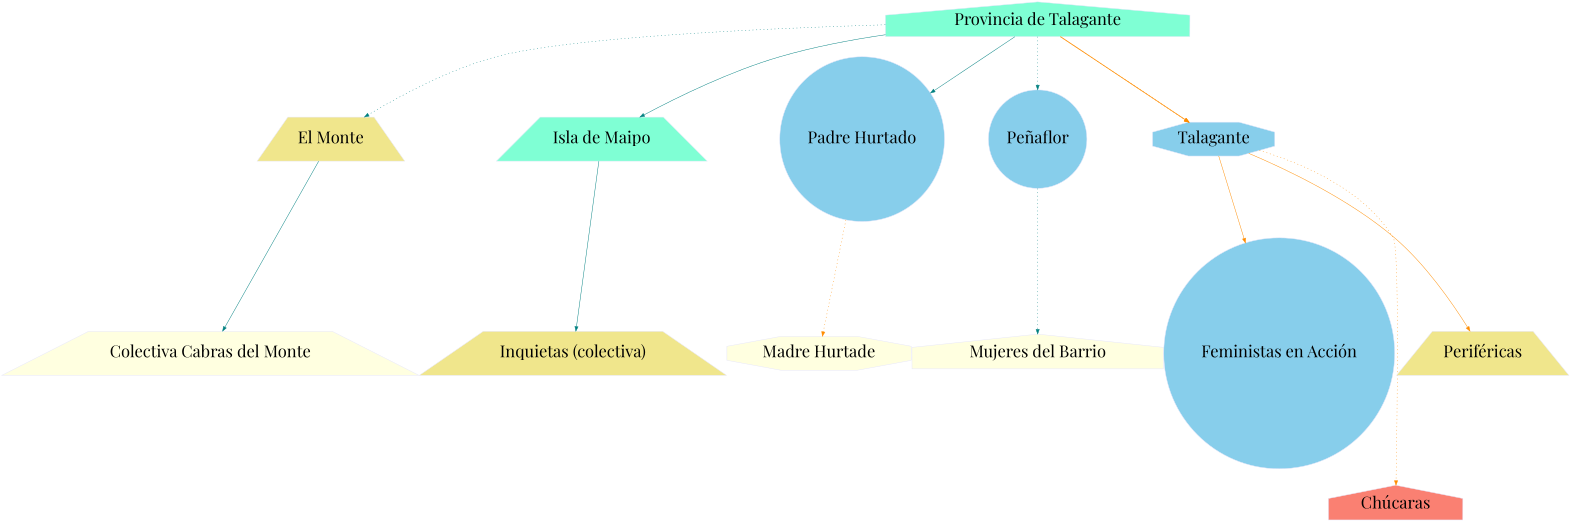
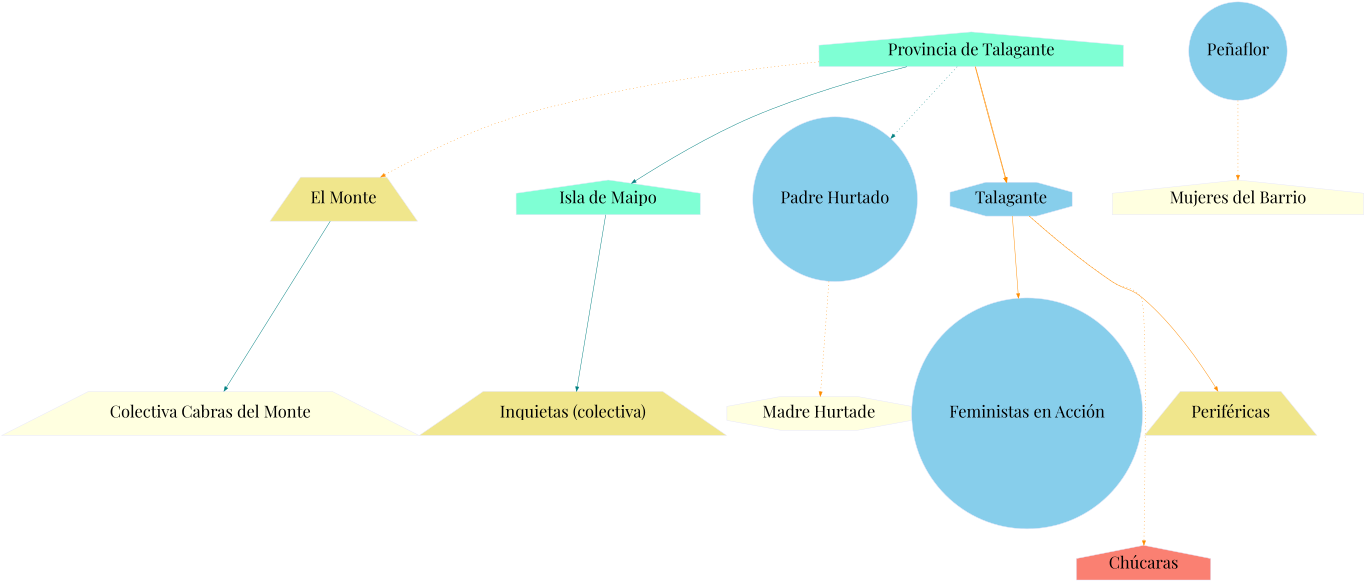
edge "Provincia de Talagante" -> "El Monte": color teal -> darkorange
edge "Provincia de Talagante" -> "Peñaflor": removed
edge "Provincia de Talagante" -> "Padre Hurtado": style solid -> dotted
node "Isla de Maipo": shape trapezium -> house
edge "Peñaflor" -> "Mujeres del Barrio": color teal -> darkorange
